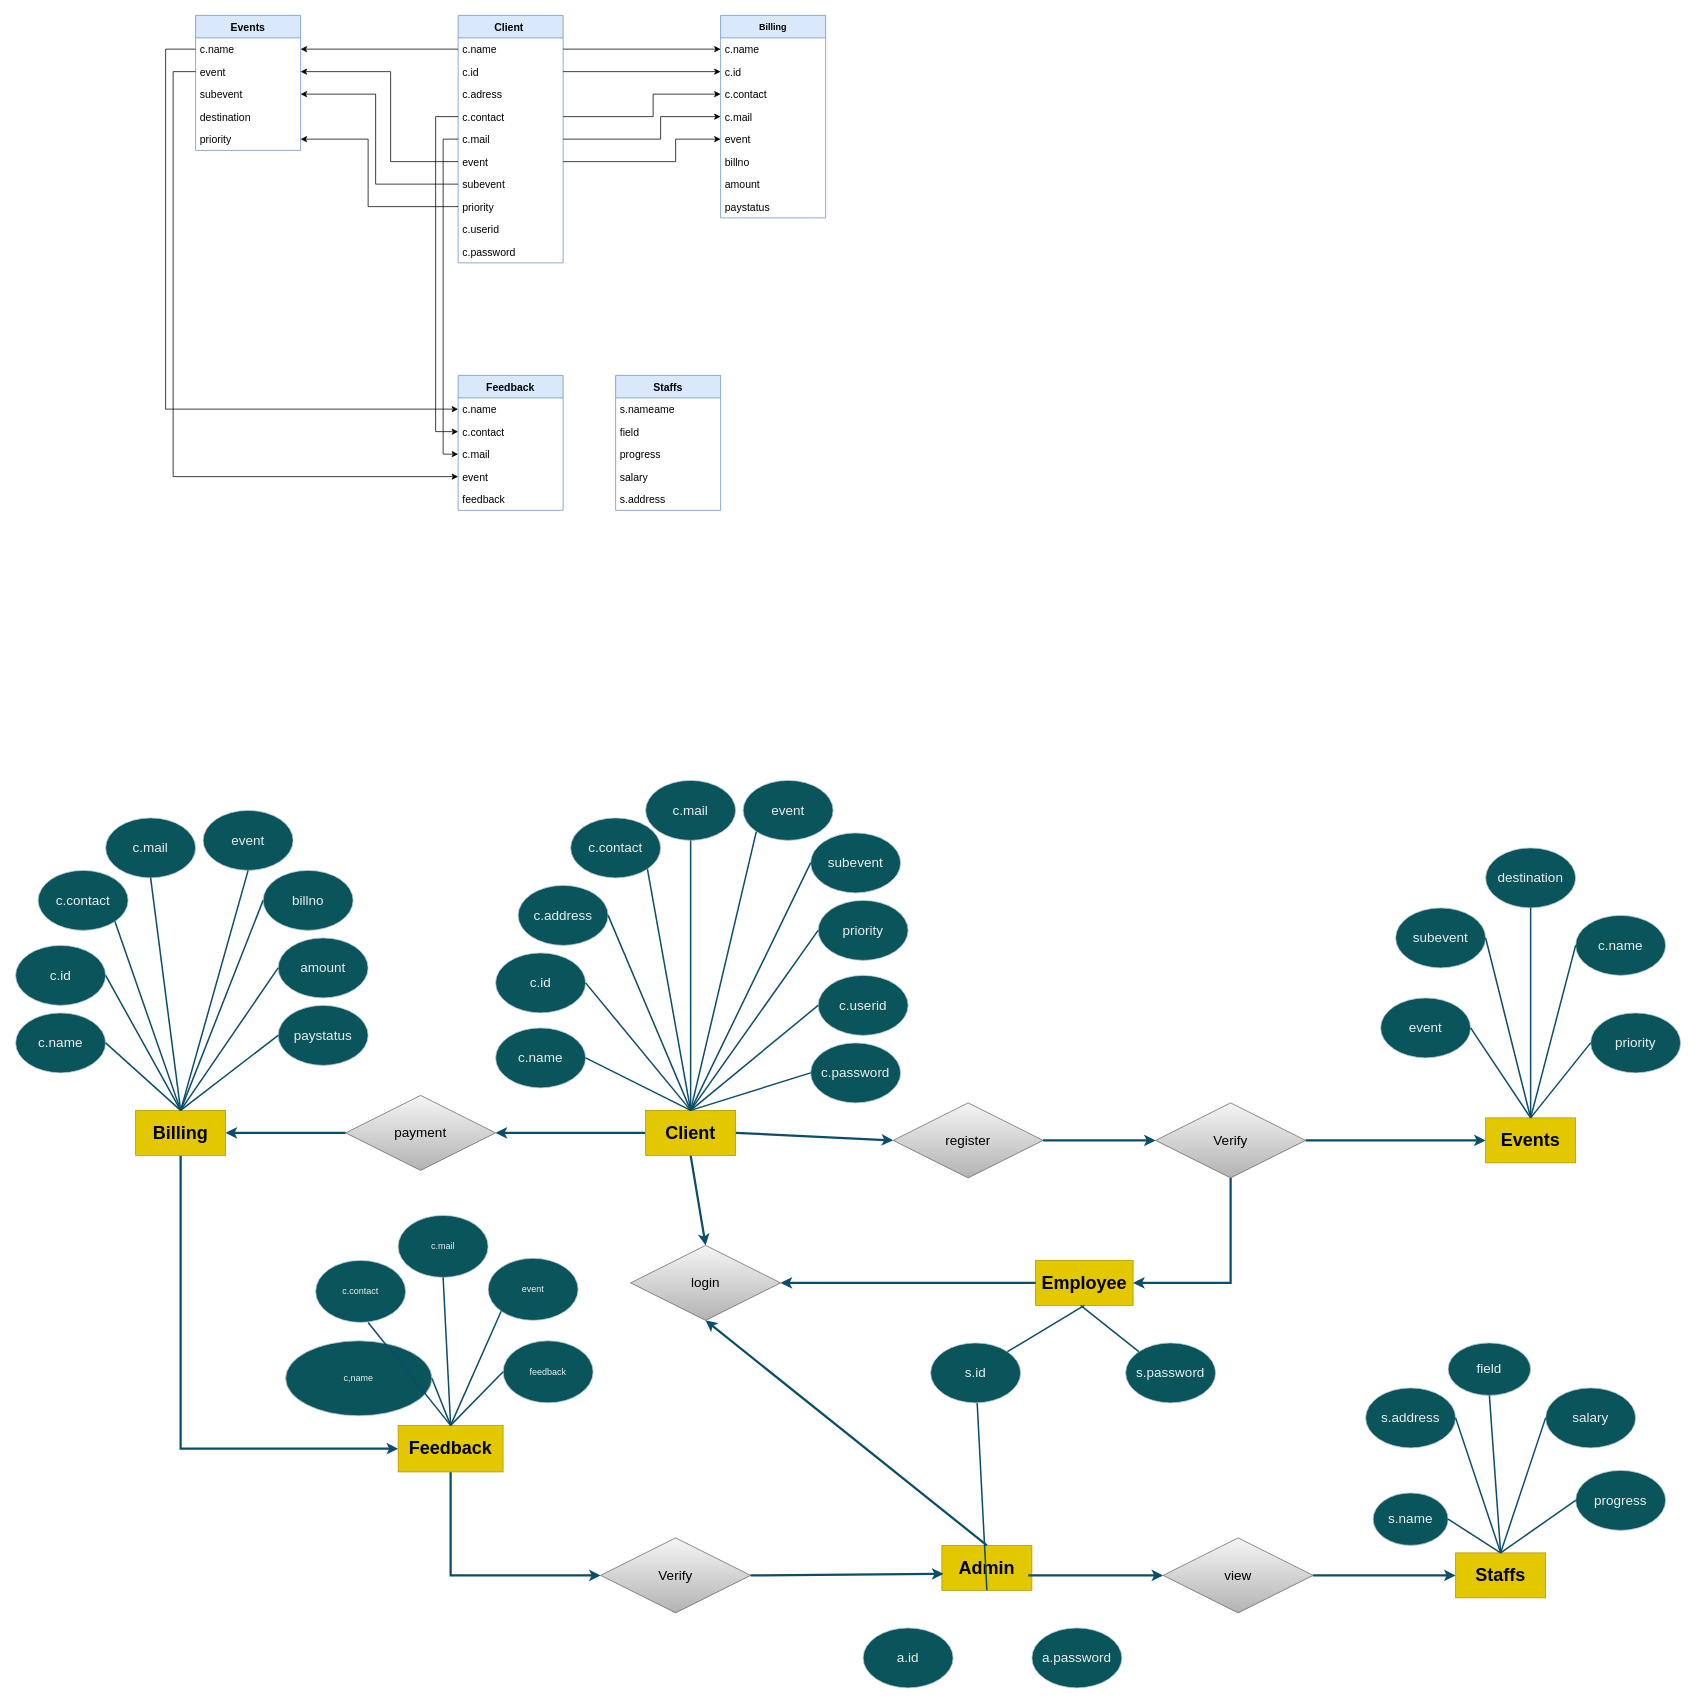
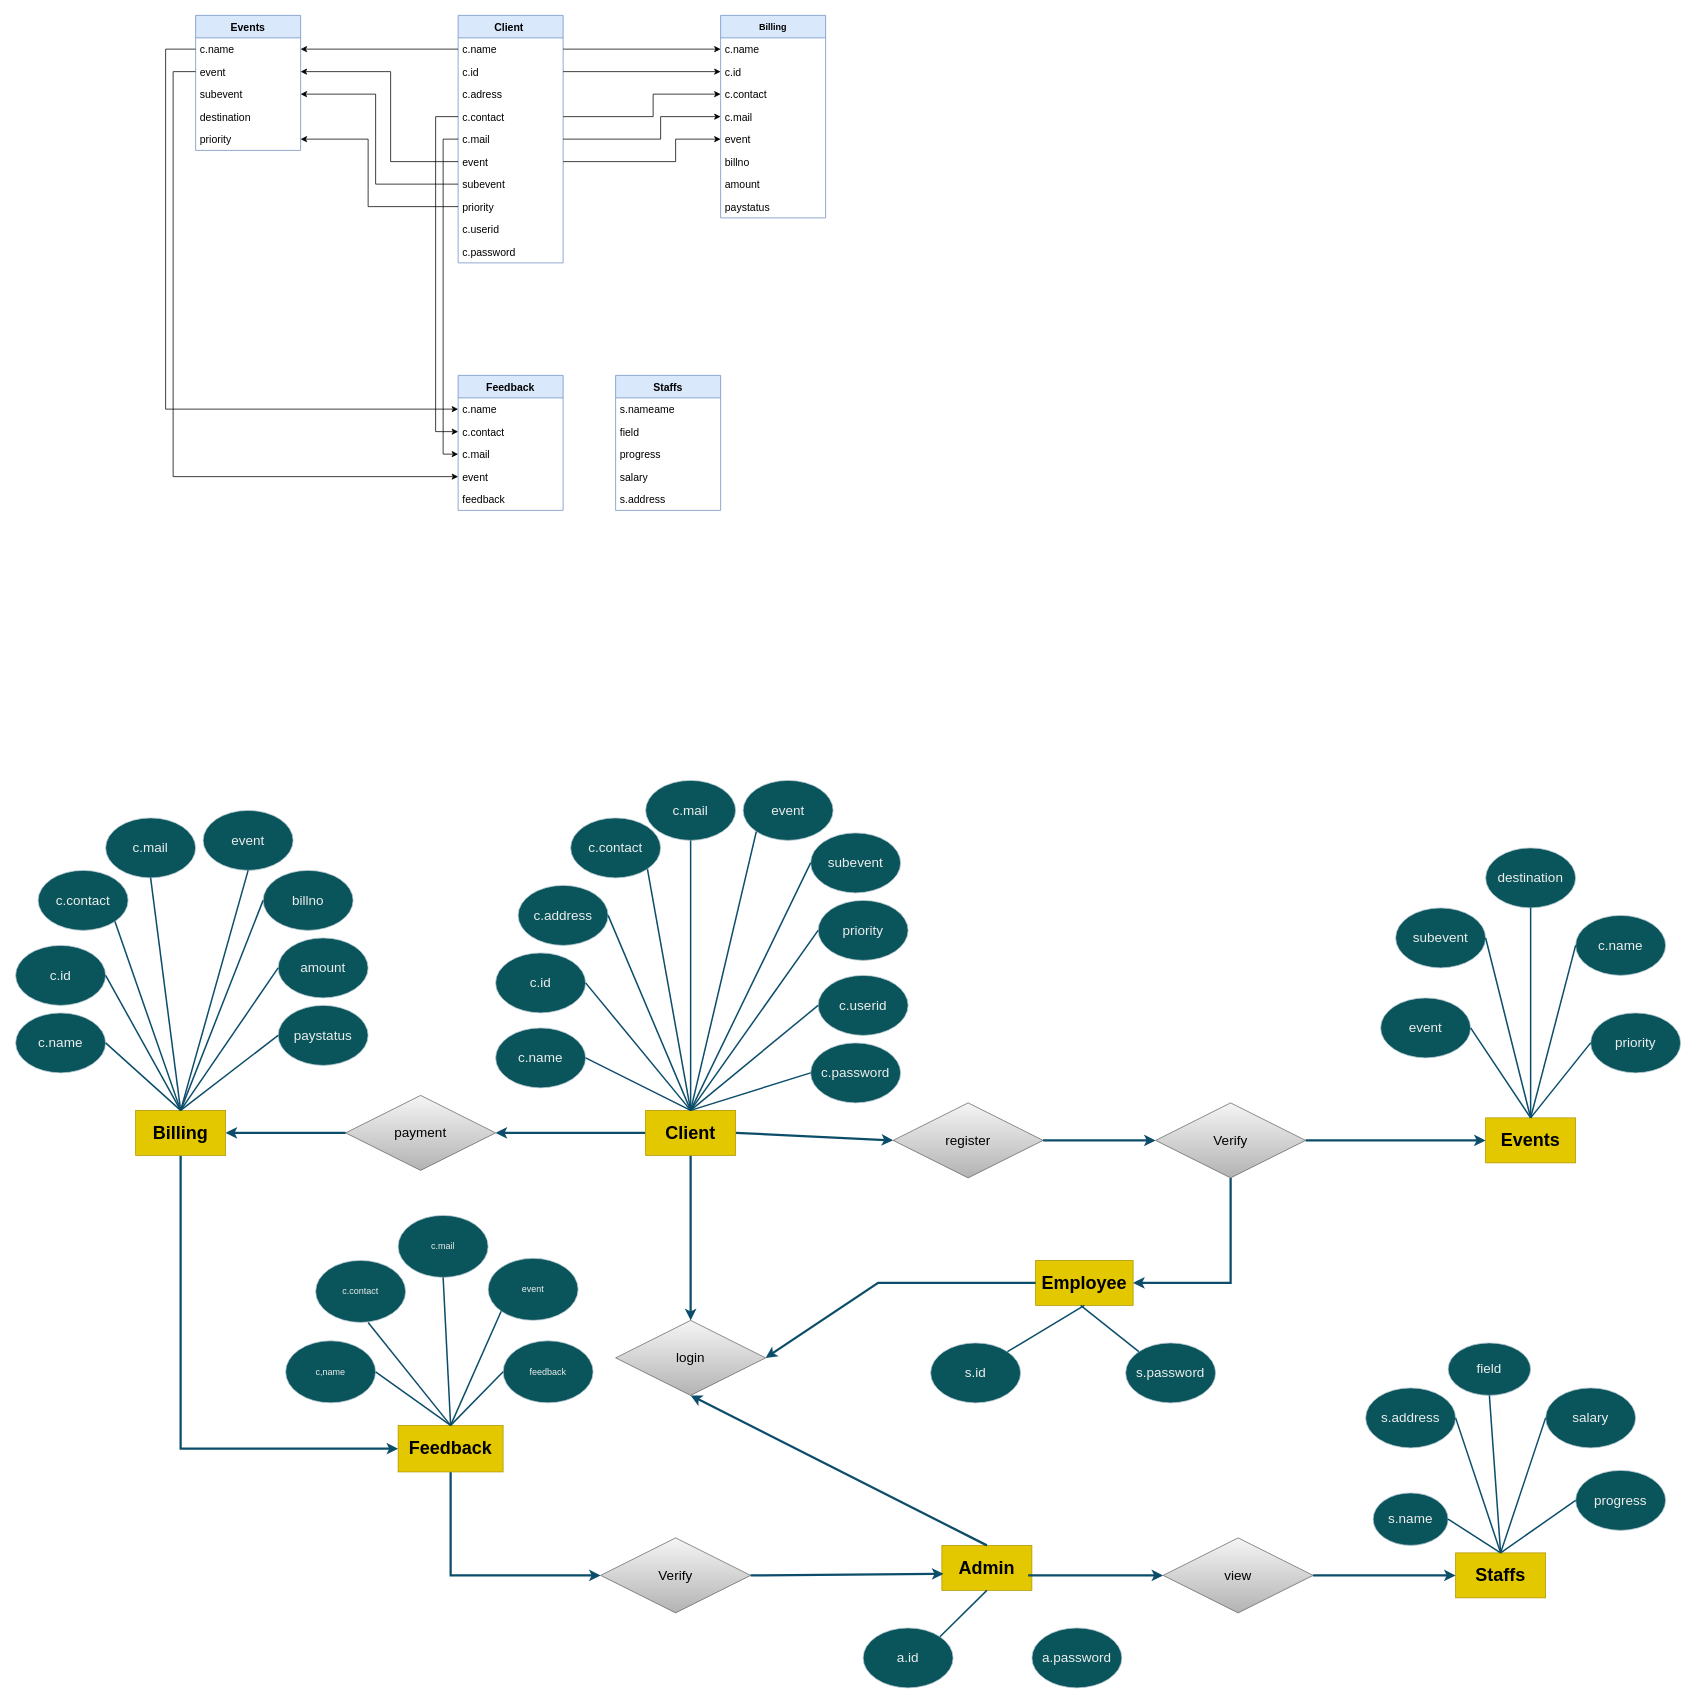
node "login": moved (705, 1283) -> (690, 1358)
node "c,name": size 146x75 -> 90x62
edge "s.id" -- "Admin": now "a.id" -- "Admin"
